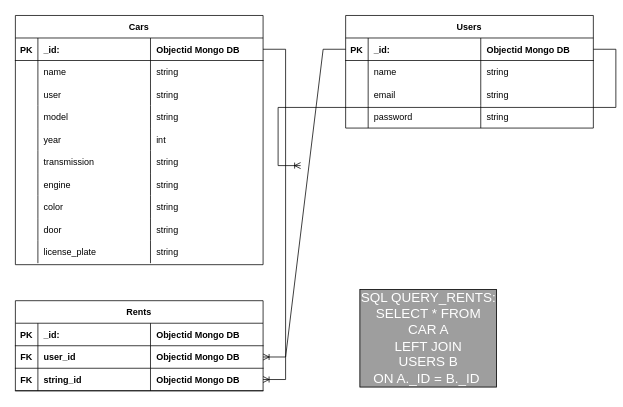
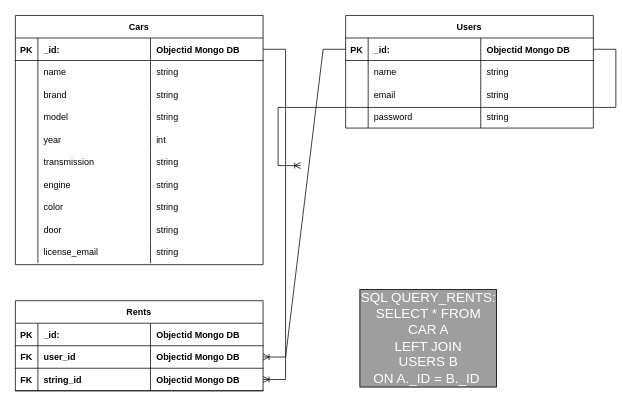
node "user": label "user" -> "brand"
node "license_plate": label "license_plate" -> "license_email"
